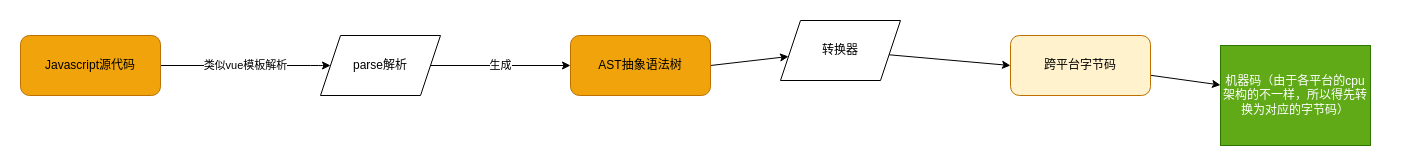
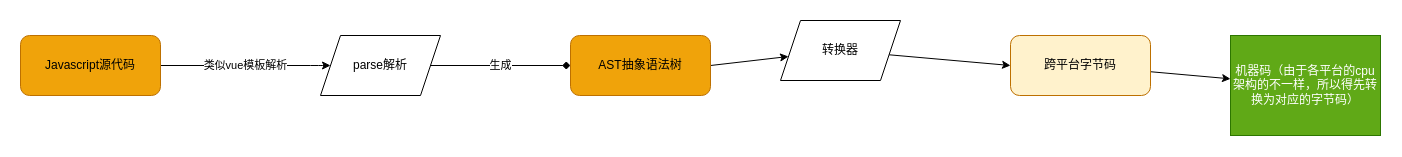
edge "parse解析" -> "AST抽象语法树": arrowhead classic -> diamond
node "机器码（由于各平台的cpu架构的不一样，所以得先转换为对应的字节码）": moved (1296, 96) -> (1306, 86)
